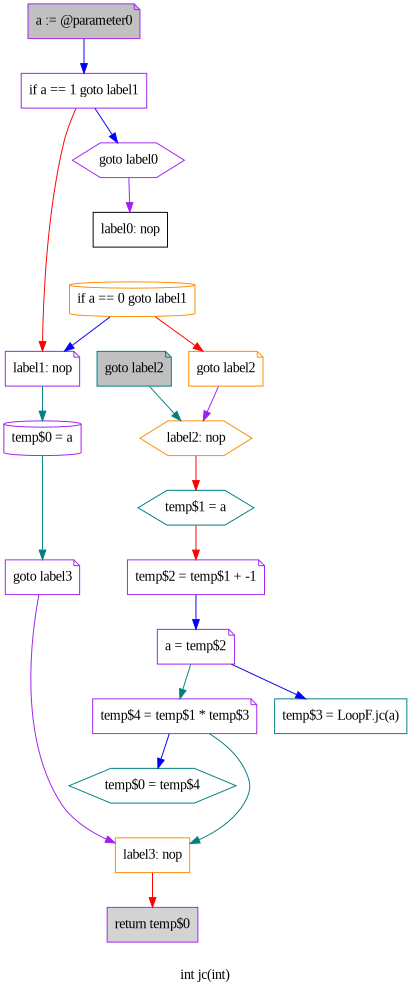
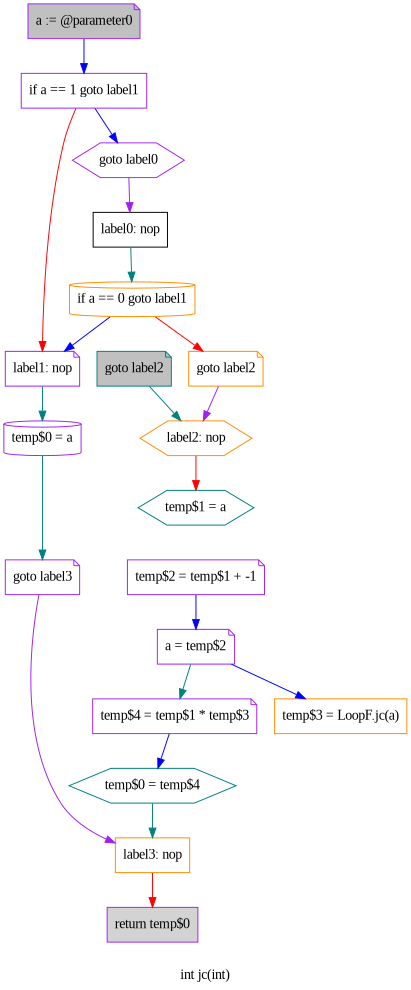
edge "label0: nop" -> "if a == 0 goto label1": added
edge "temp$1 = a" -> "temp$2 = temp$1 + -1": removed
node "temp$3 = LoopF.jc(a)": color teal -> darkorange
edge "temp$4 = temp$1 * temp$3" -> "label3: nop": now "temp$0 = temp$4" -> "label3: nop"
